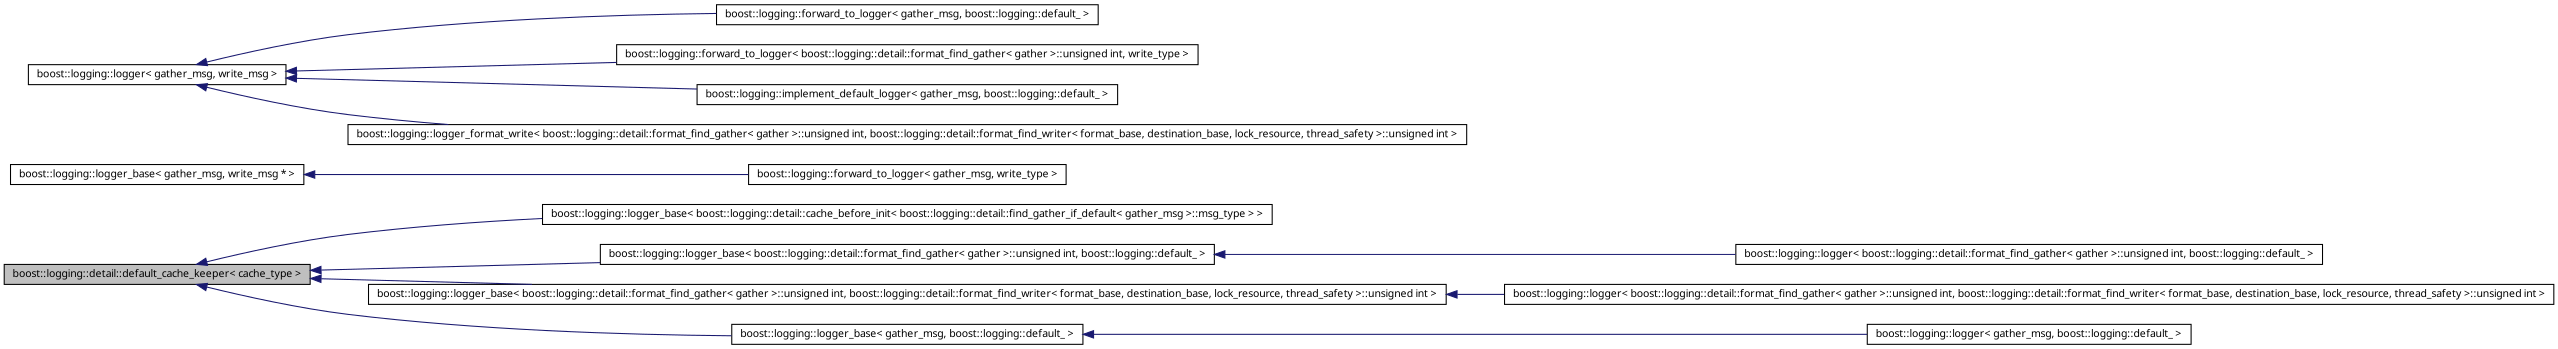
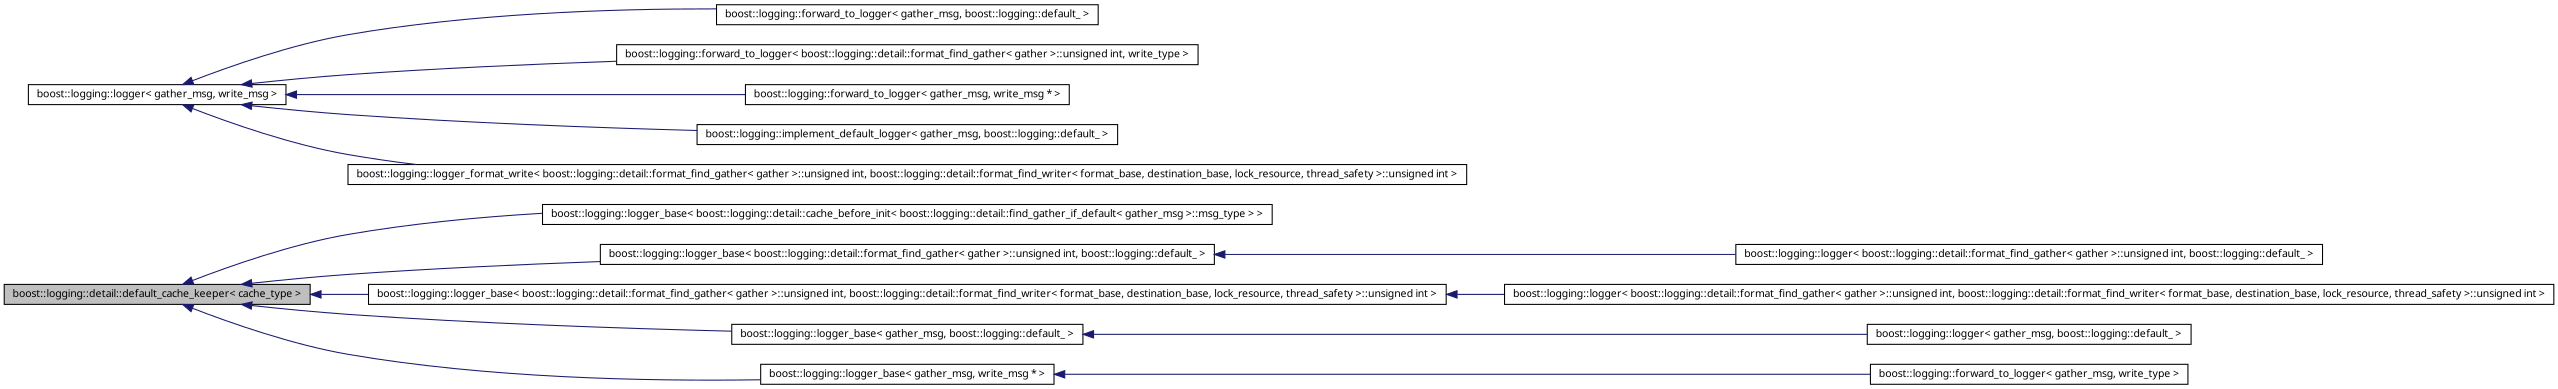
node "boost::logging::forward_to_logger< gather_msg, write_msg * >": added
edge "boost::logging::logger_base< gather_msg, write_msg * >" -> "boost::logging::detail::default_cache_keeper< cache_type >": added
